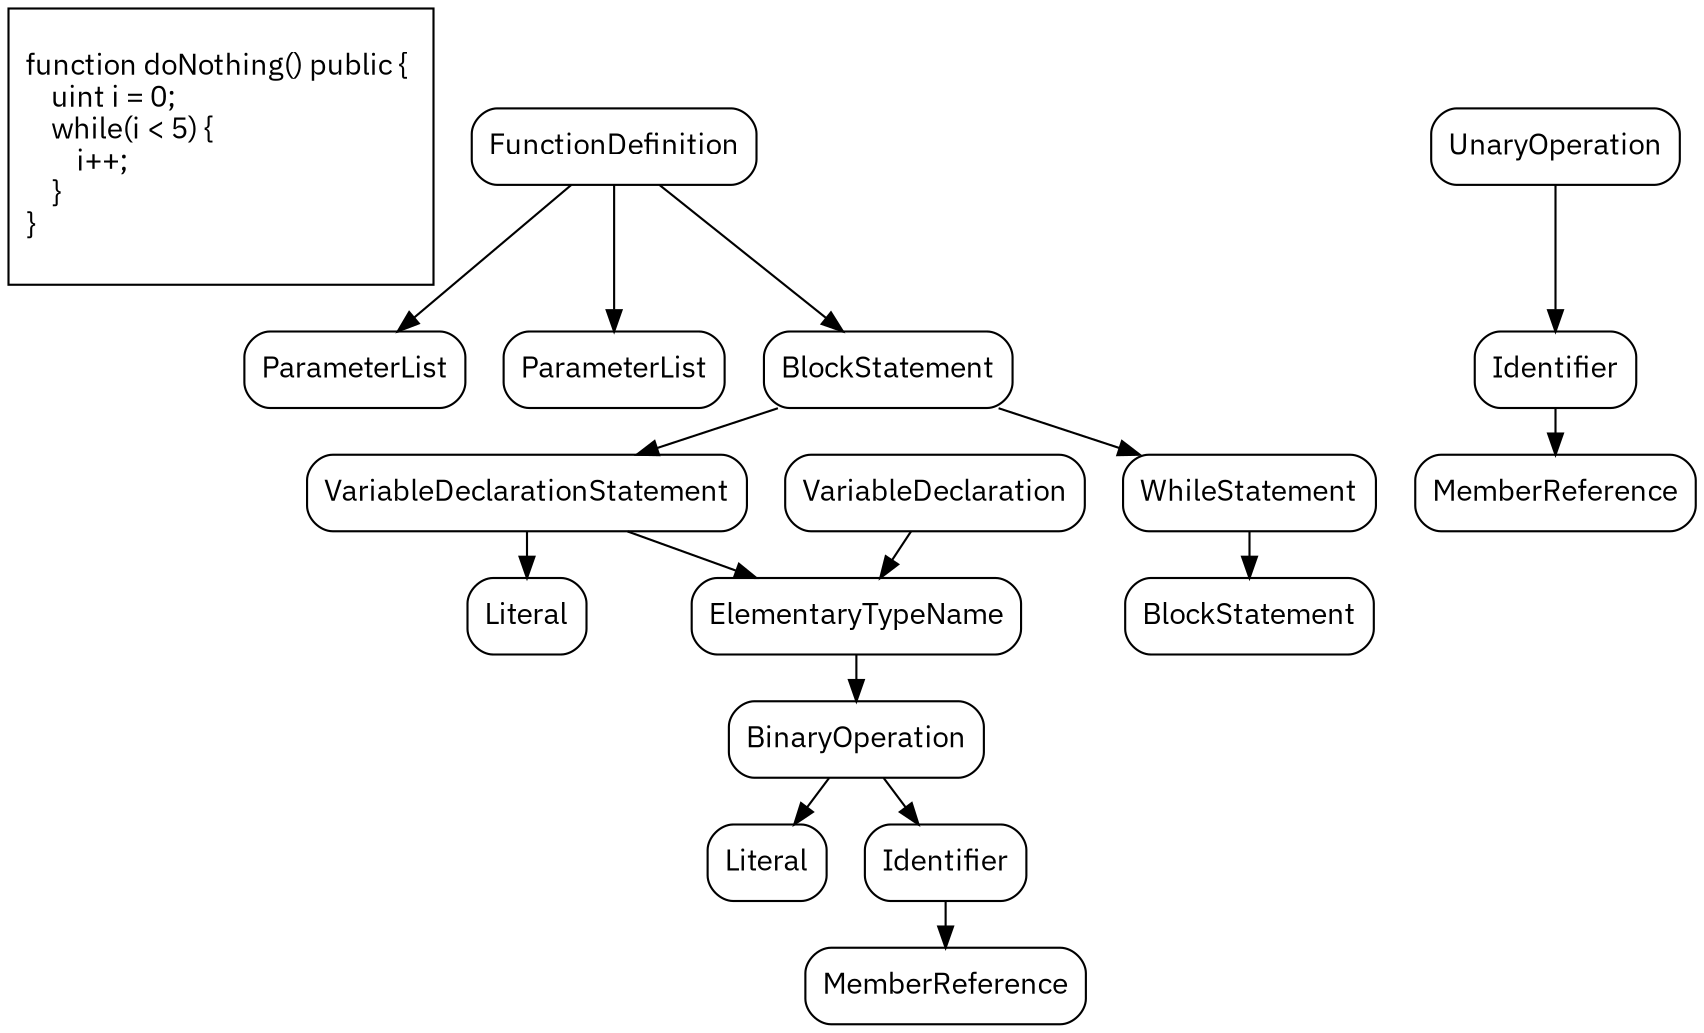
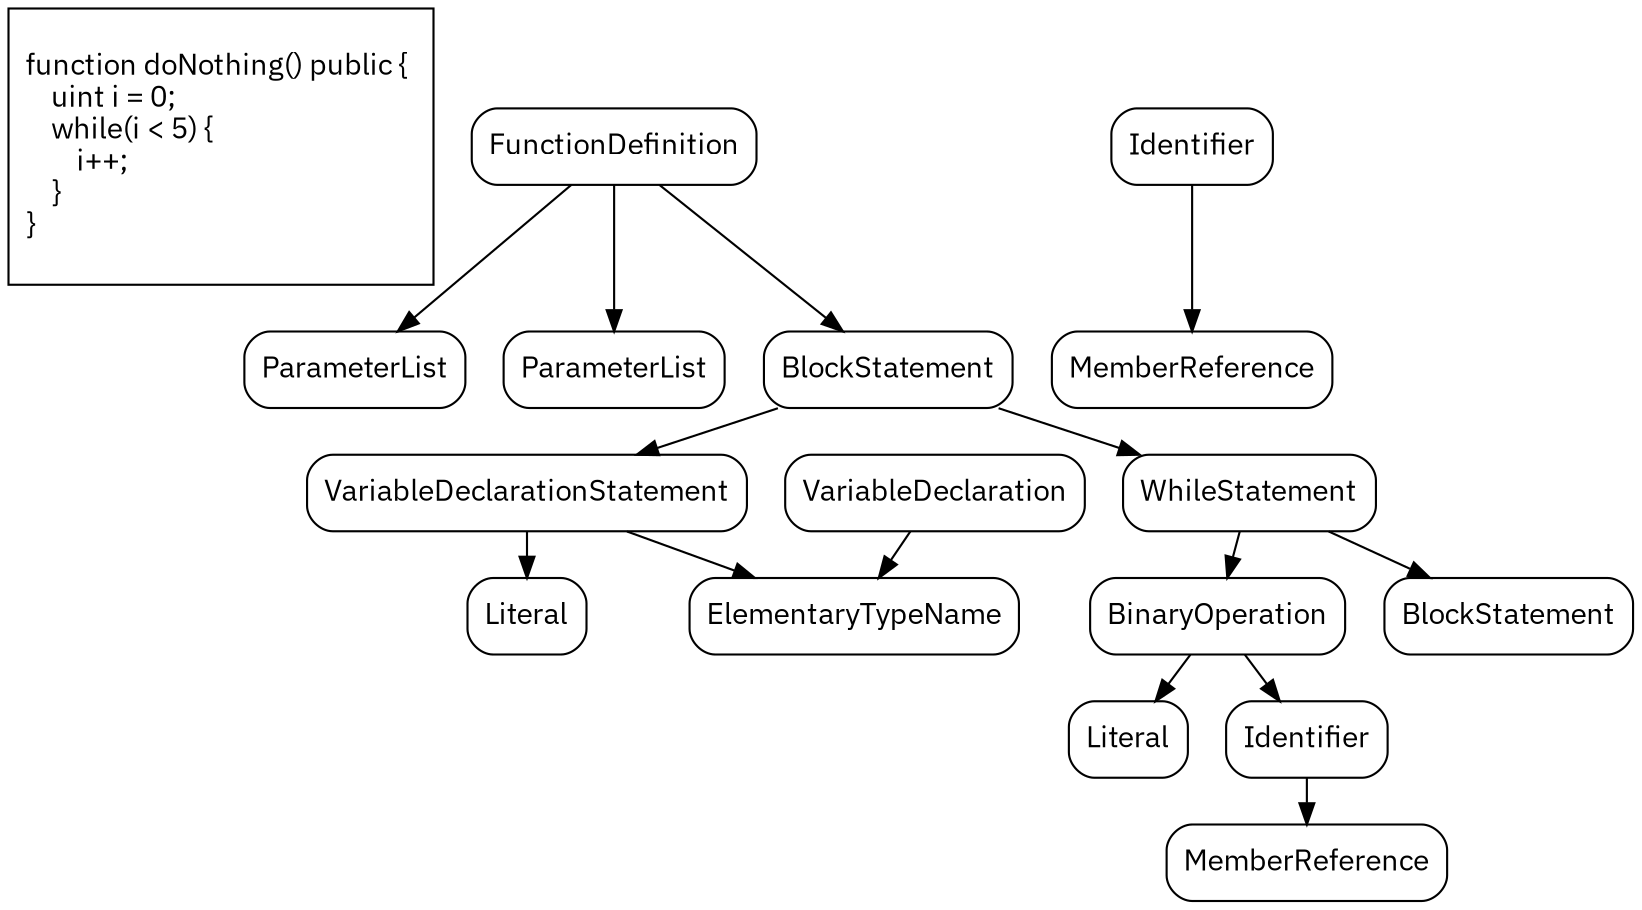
node "UnaryOperation": removed
edge "ElementaryTypeName" -> "BinaryOperation": now "WhileStatement" -> "BinaryOperation"
